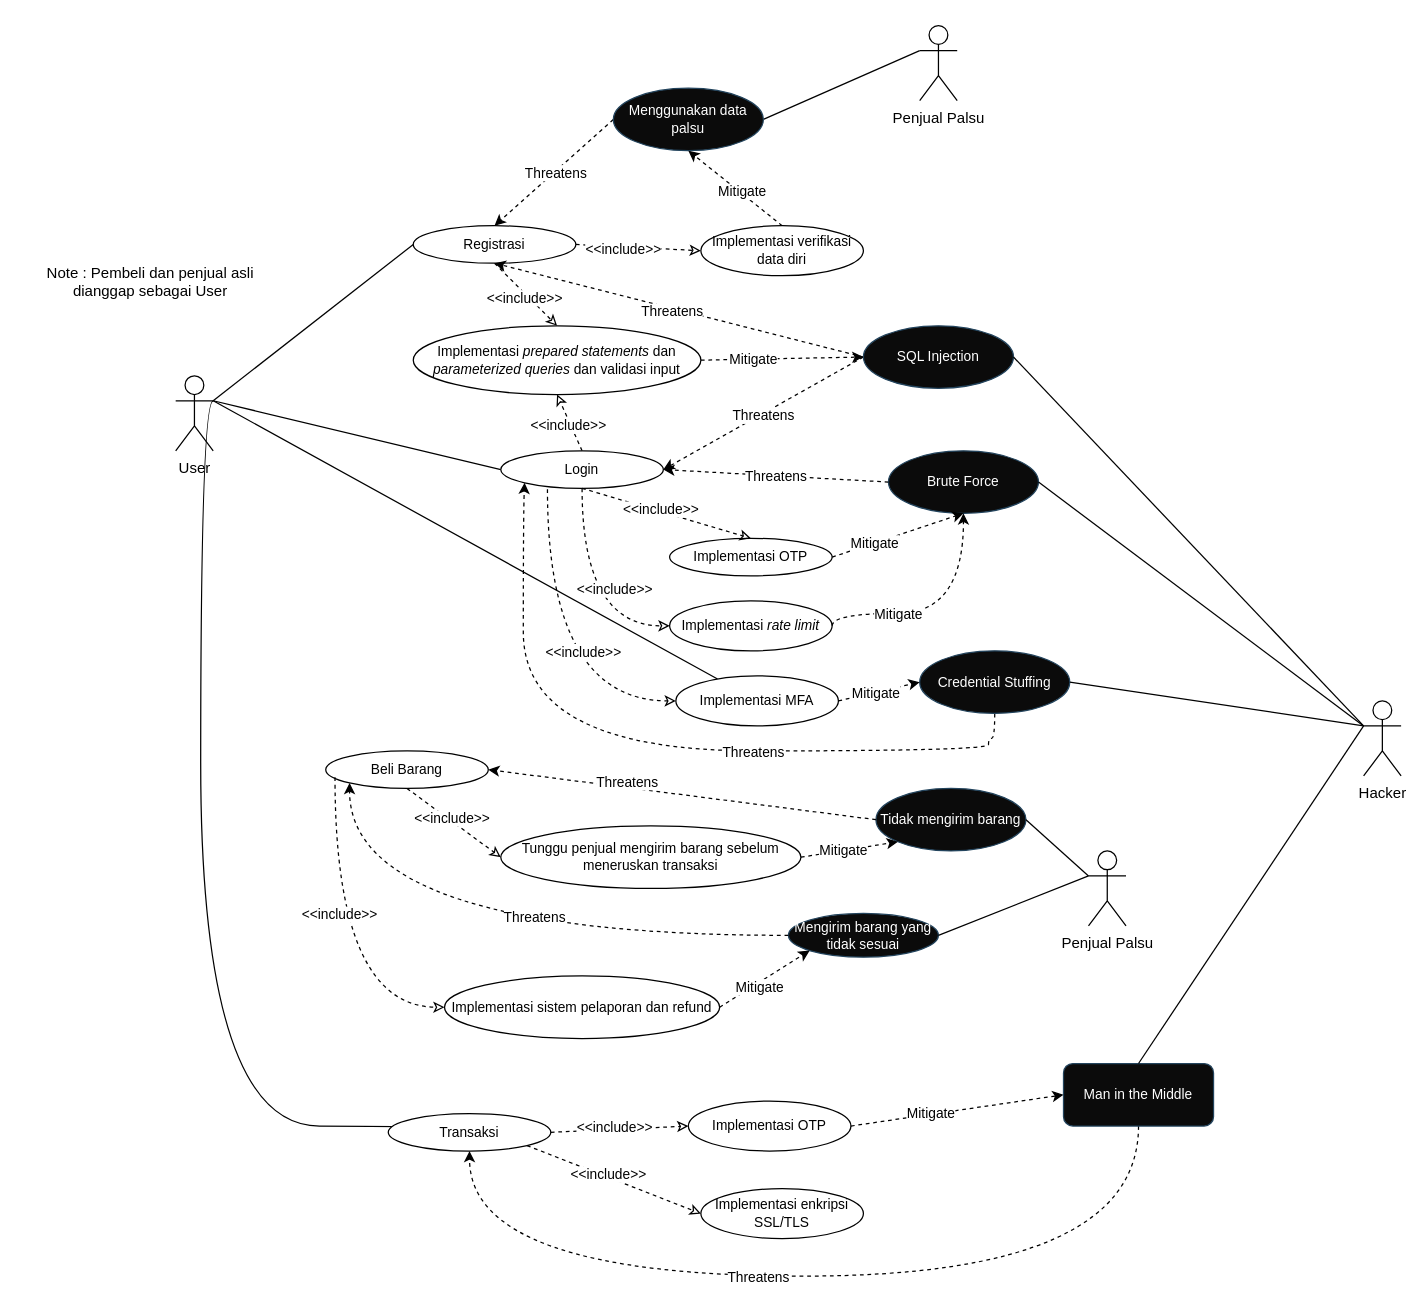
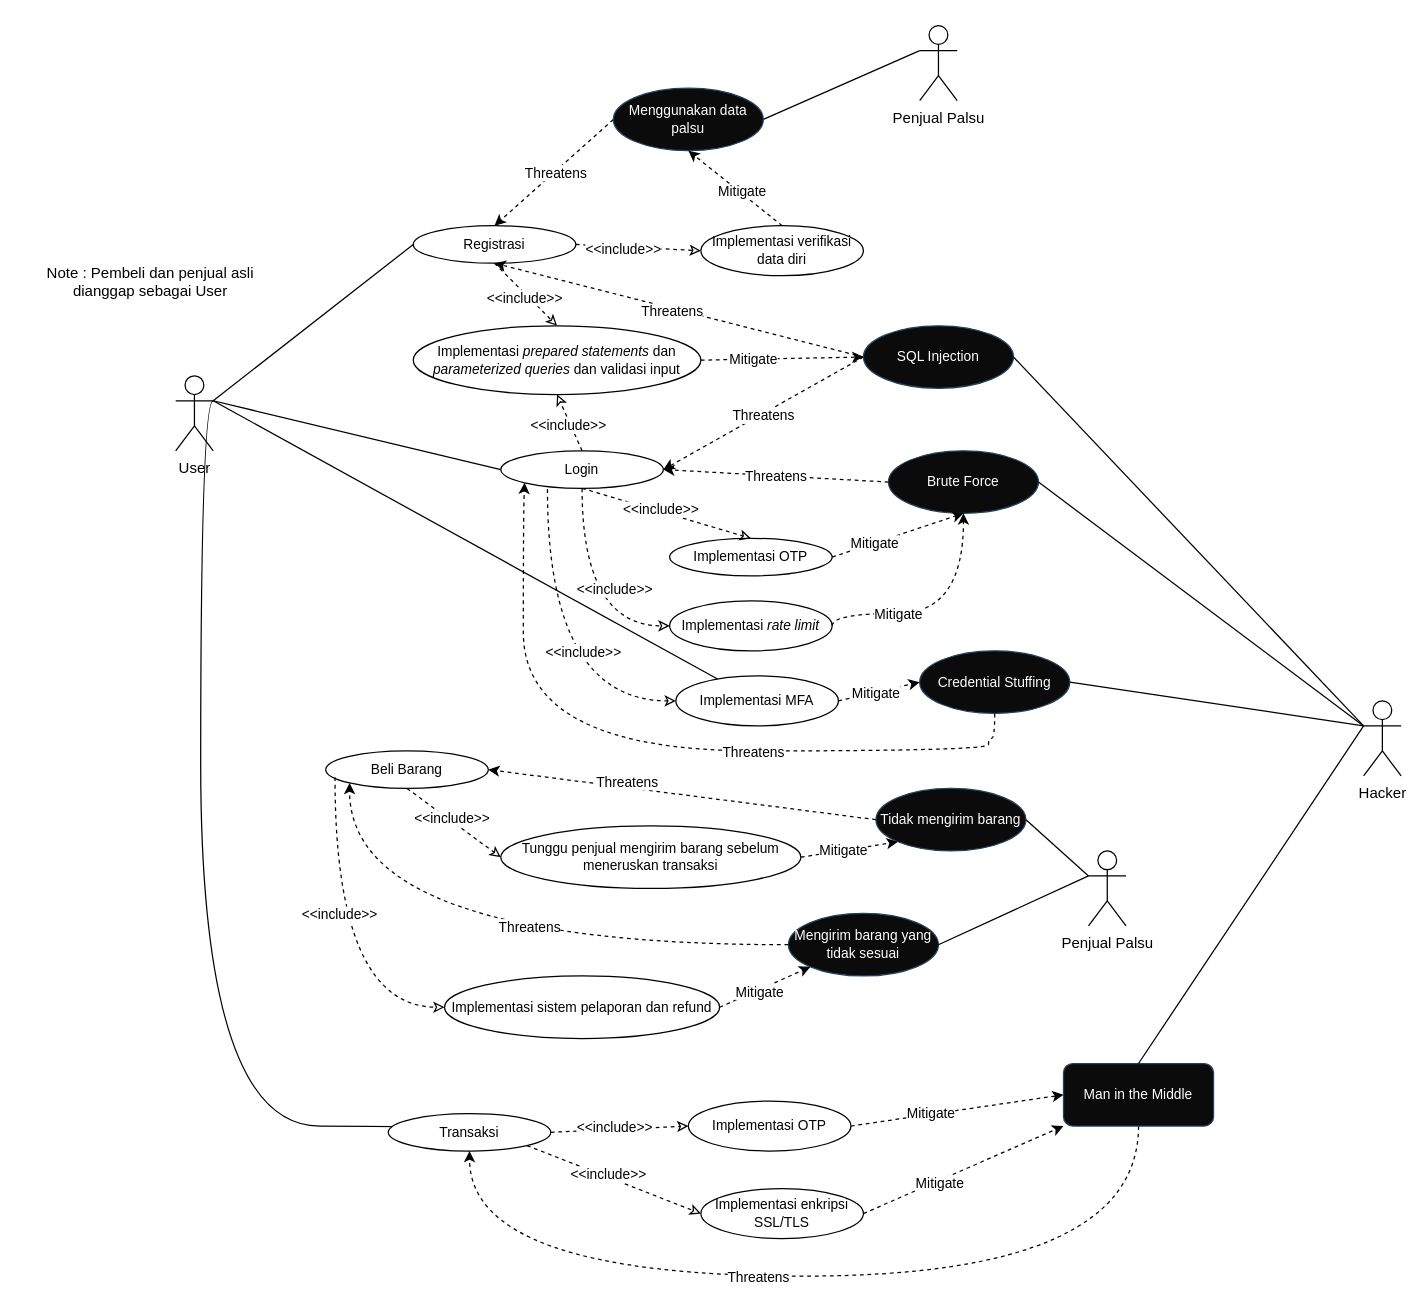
node "Mengirim barang yang tidak sesuai": size 150x44 -> 150x63
edge "Implementasi enkripsi SSL/TLS" -> "Man in the Middle": added, label "Mitigate"
